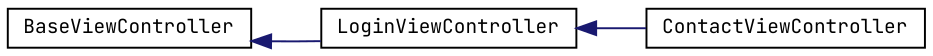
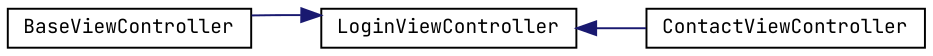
edge "LoginViewController" -> "BaseViewController": reversed
